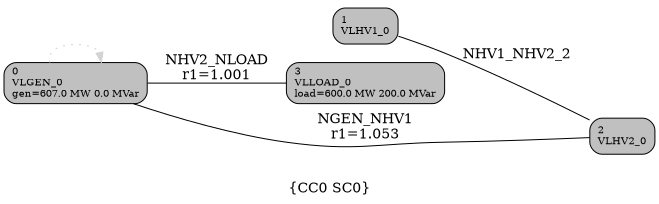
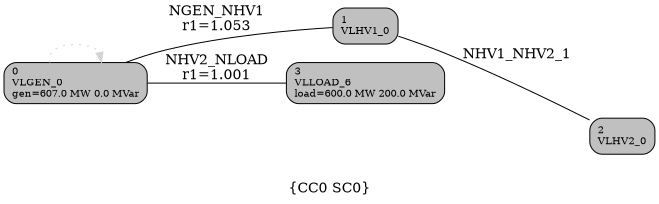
edge "1 VLHV1_0" -- "2 VLHV2_0": label "NHV1_NHV2_2" -> "NHV1_NHV2_1"
node "3 VLLOAD_0 load=600.0 MW 200.0 MVar": label "3 VLLOAD_0 load=600.0 MW 200.0 MVar" -> "3 VLLOAD_6 load=600.0 MW 200.0 MVar"
edge "0 VLGEN_0 gen=607.0 MW 0.0 MVar" -- "2 VLHV2_0": now "0 VLGEN_0 gen=607.0 MW 0.0 MVar" -- "1 VLHV1_0"
